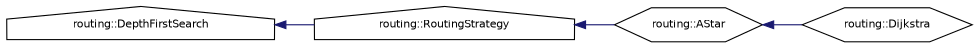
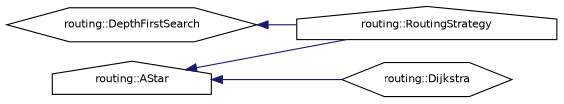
node "routing::DepthFirstSearch": shape house -> hexagon
edge "routing::AStar" -> "routing::RoutingStrategy": reversed
node "routing::AStar": shape hexagon -> house
